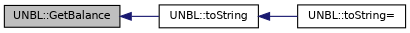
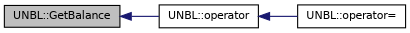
node "UNBL::toString": label "UNBL::toString" -> "UNBL::operator"
node "UNBL::toString=": label "UNBL::toString=" -> "UNBL::operator="
